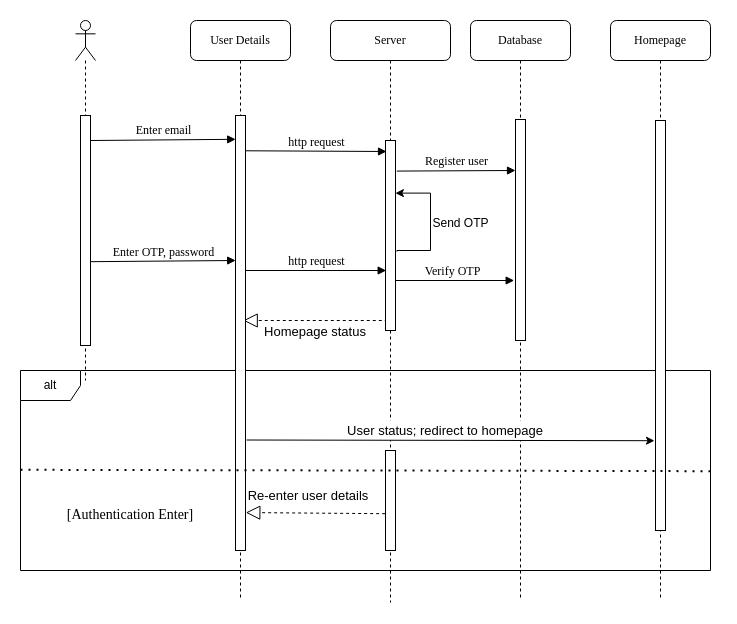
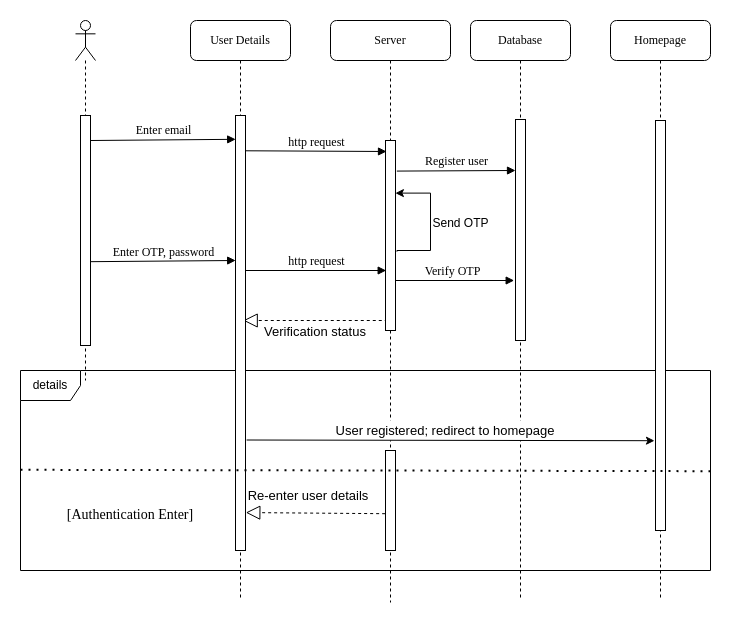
node "Homepage status": label "Homepage status" -> "Verification status"
node "alt": label "alt" -> "details"
node "User status; redirect to homepage": label "User status; redirect to homepage" -> "User registered; redirect to homepage"
